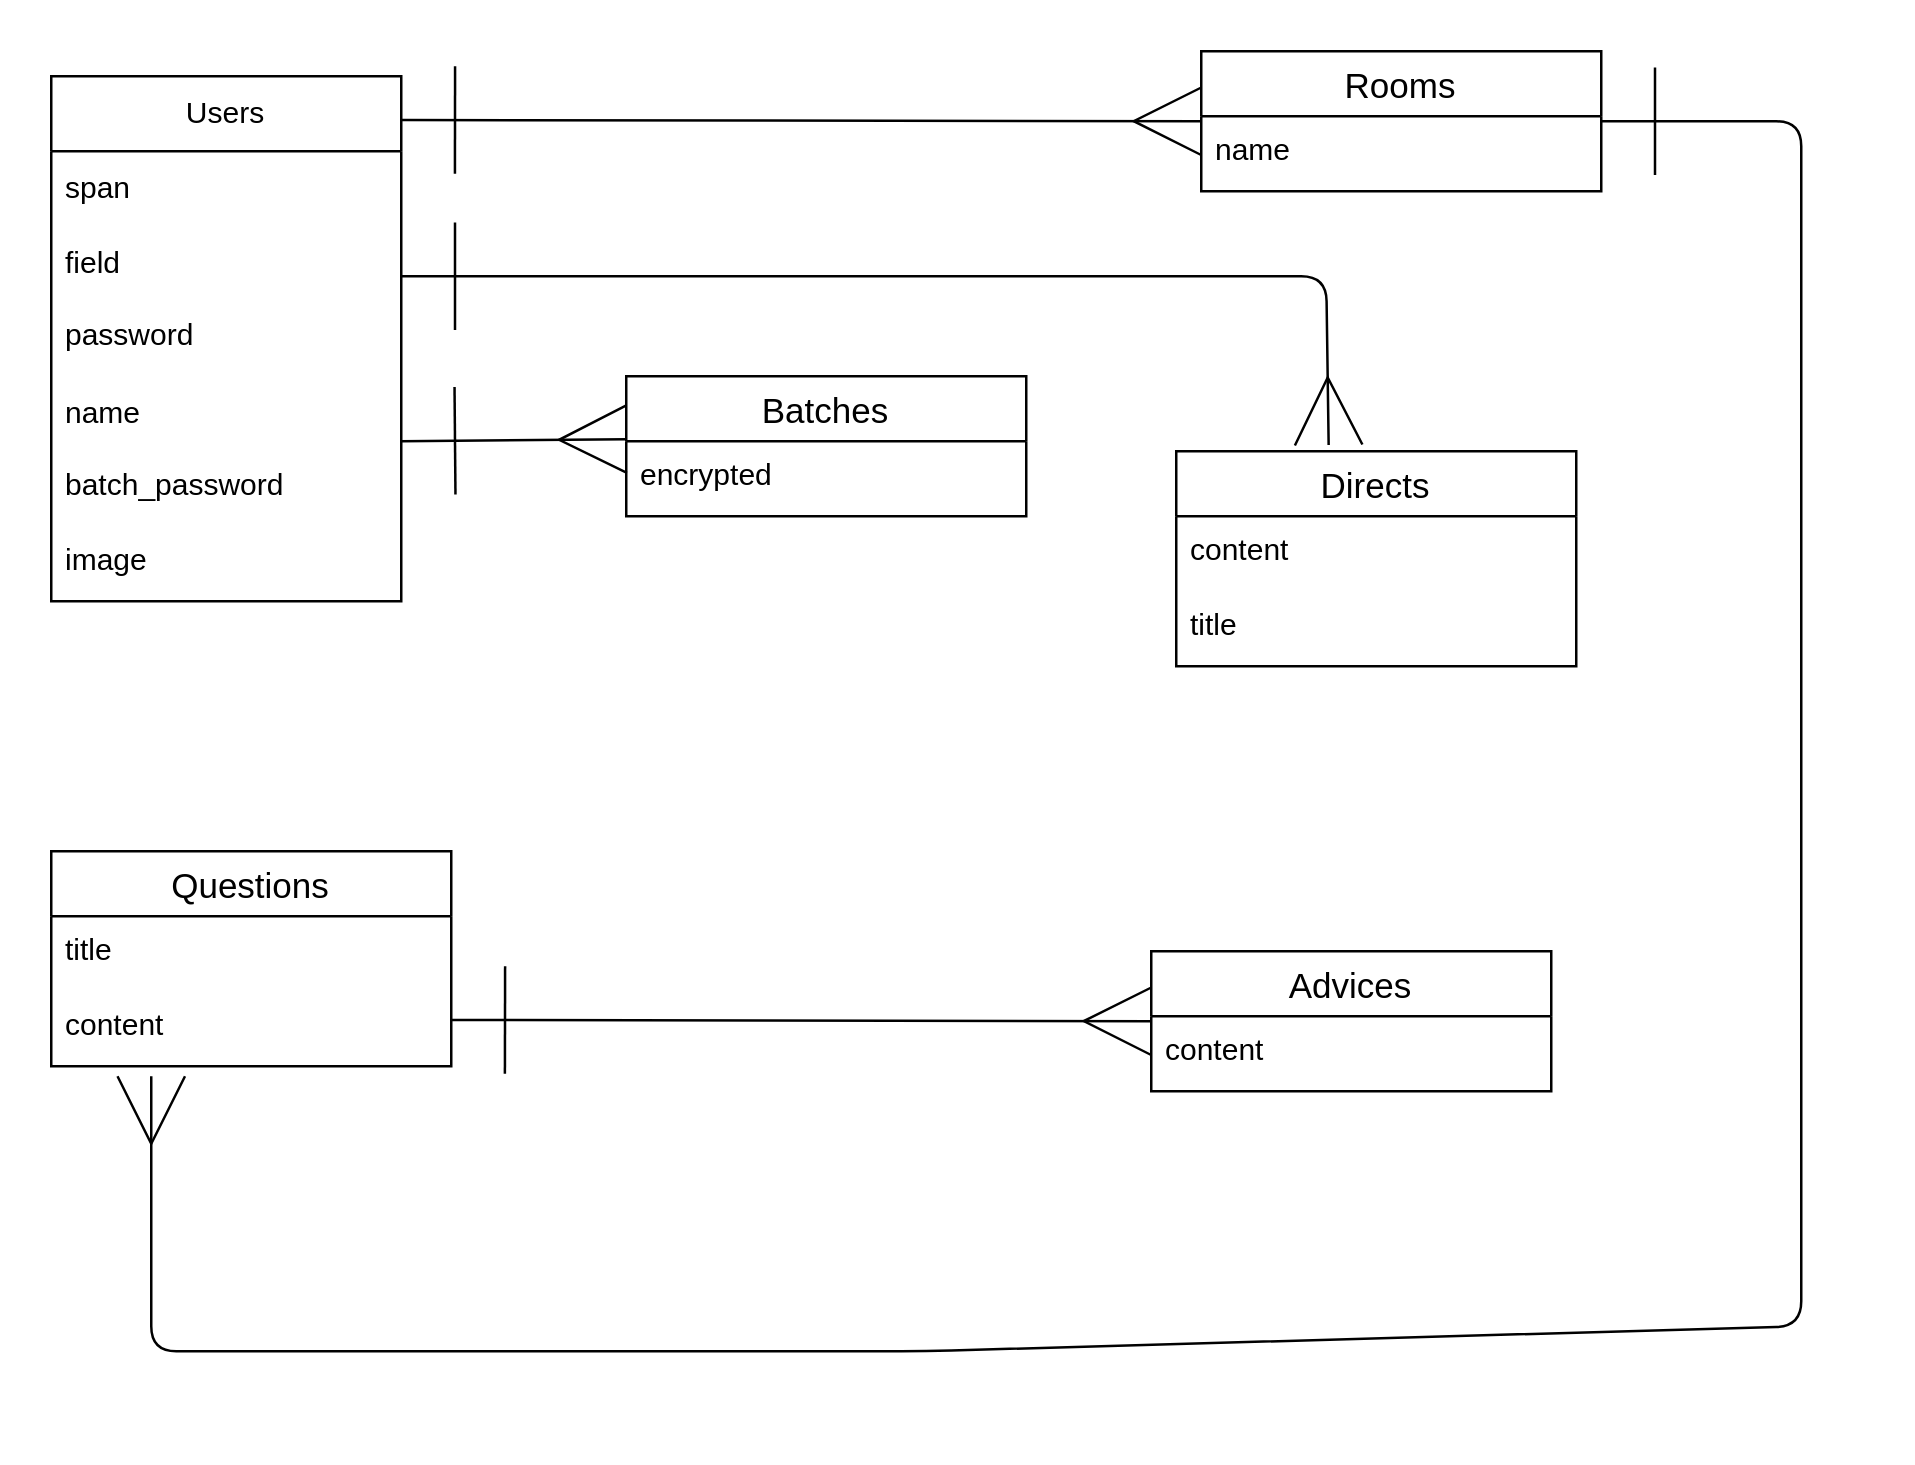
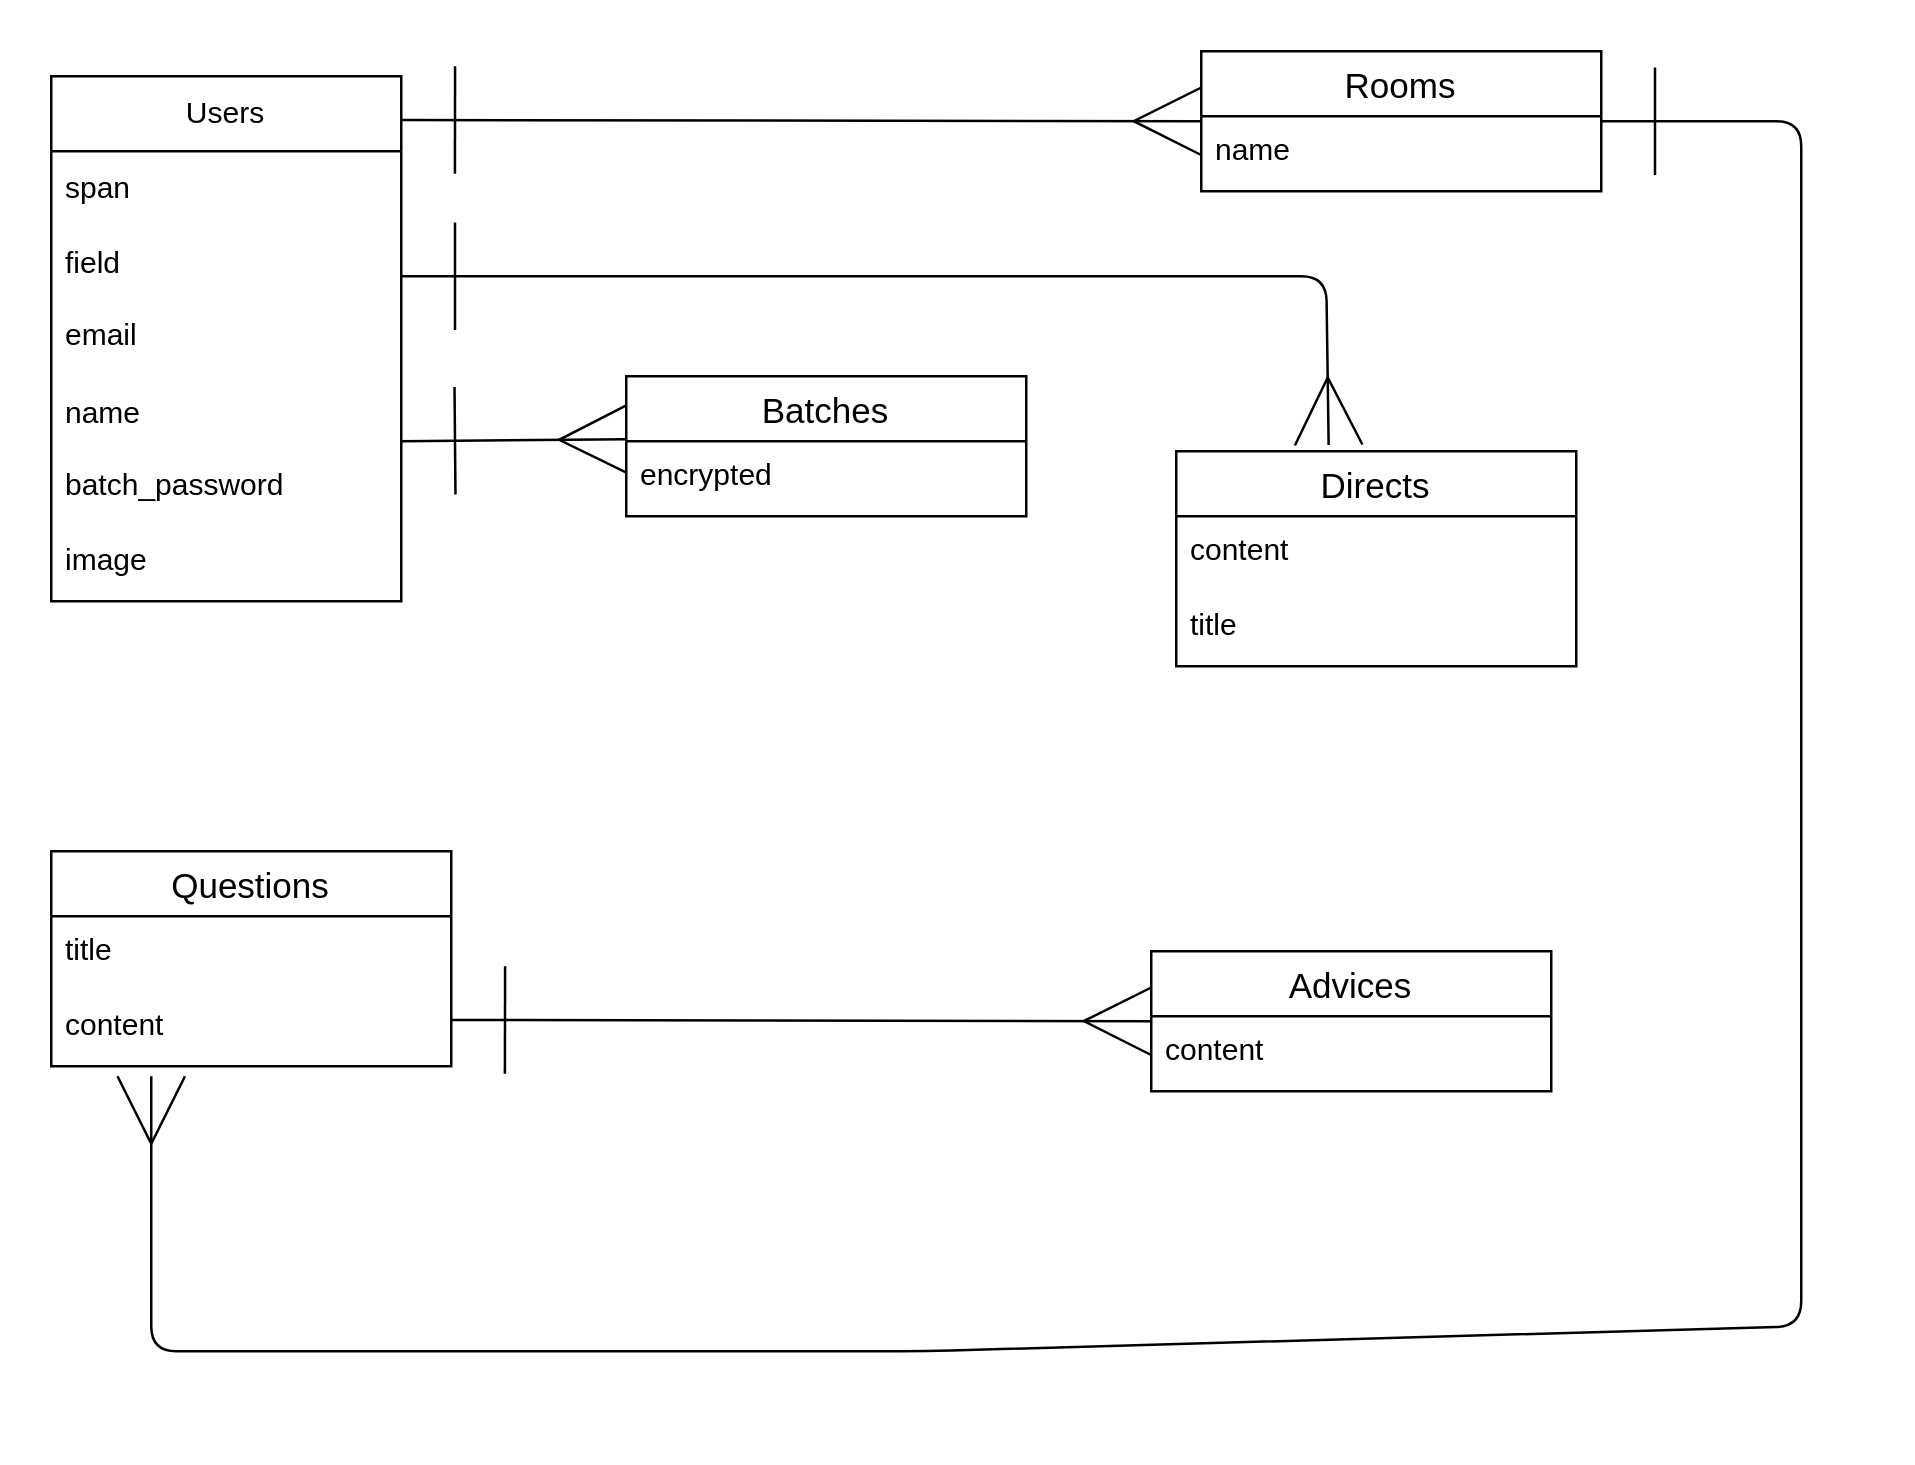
node "password": label "password" -> "email"
